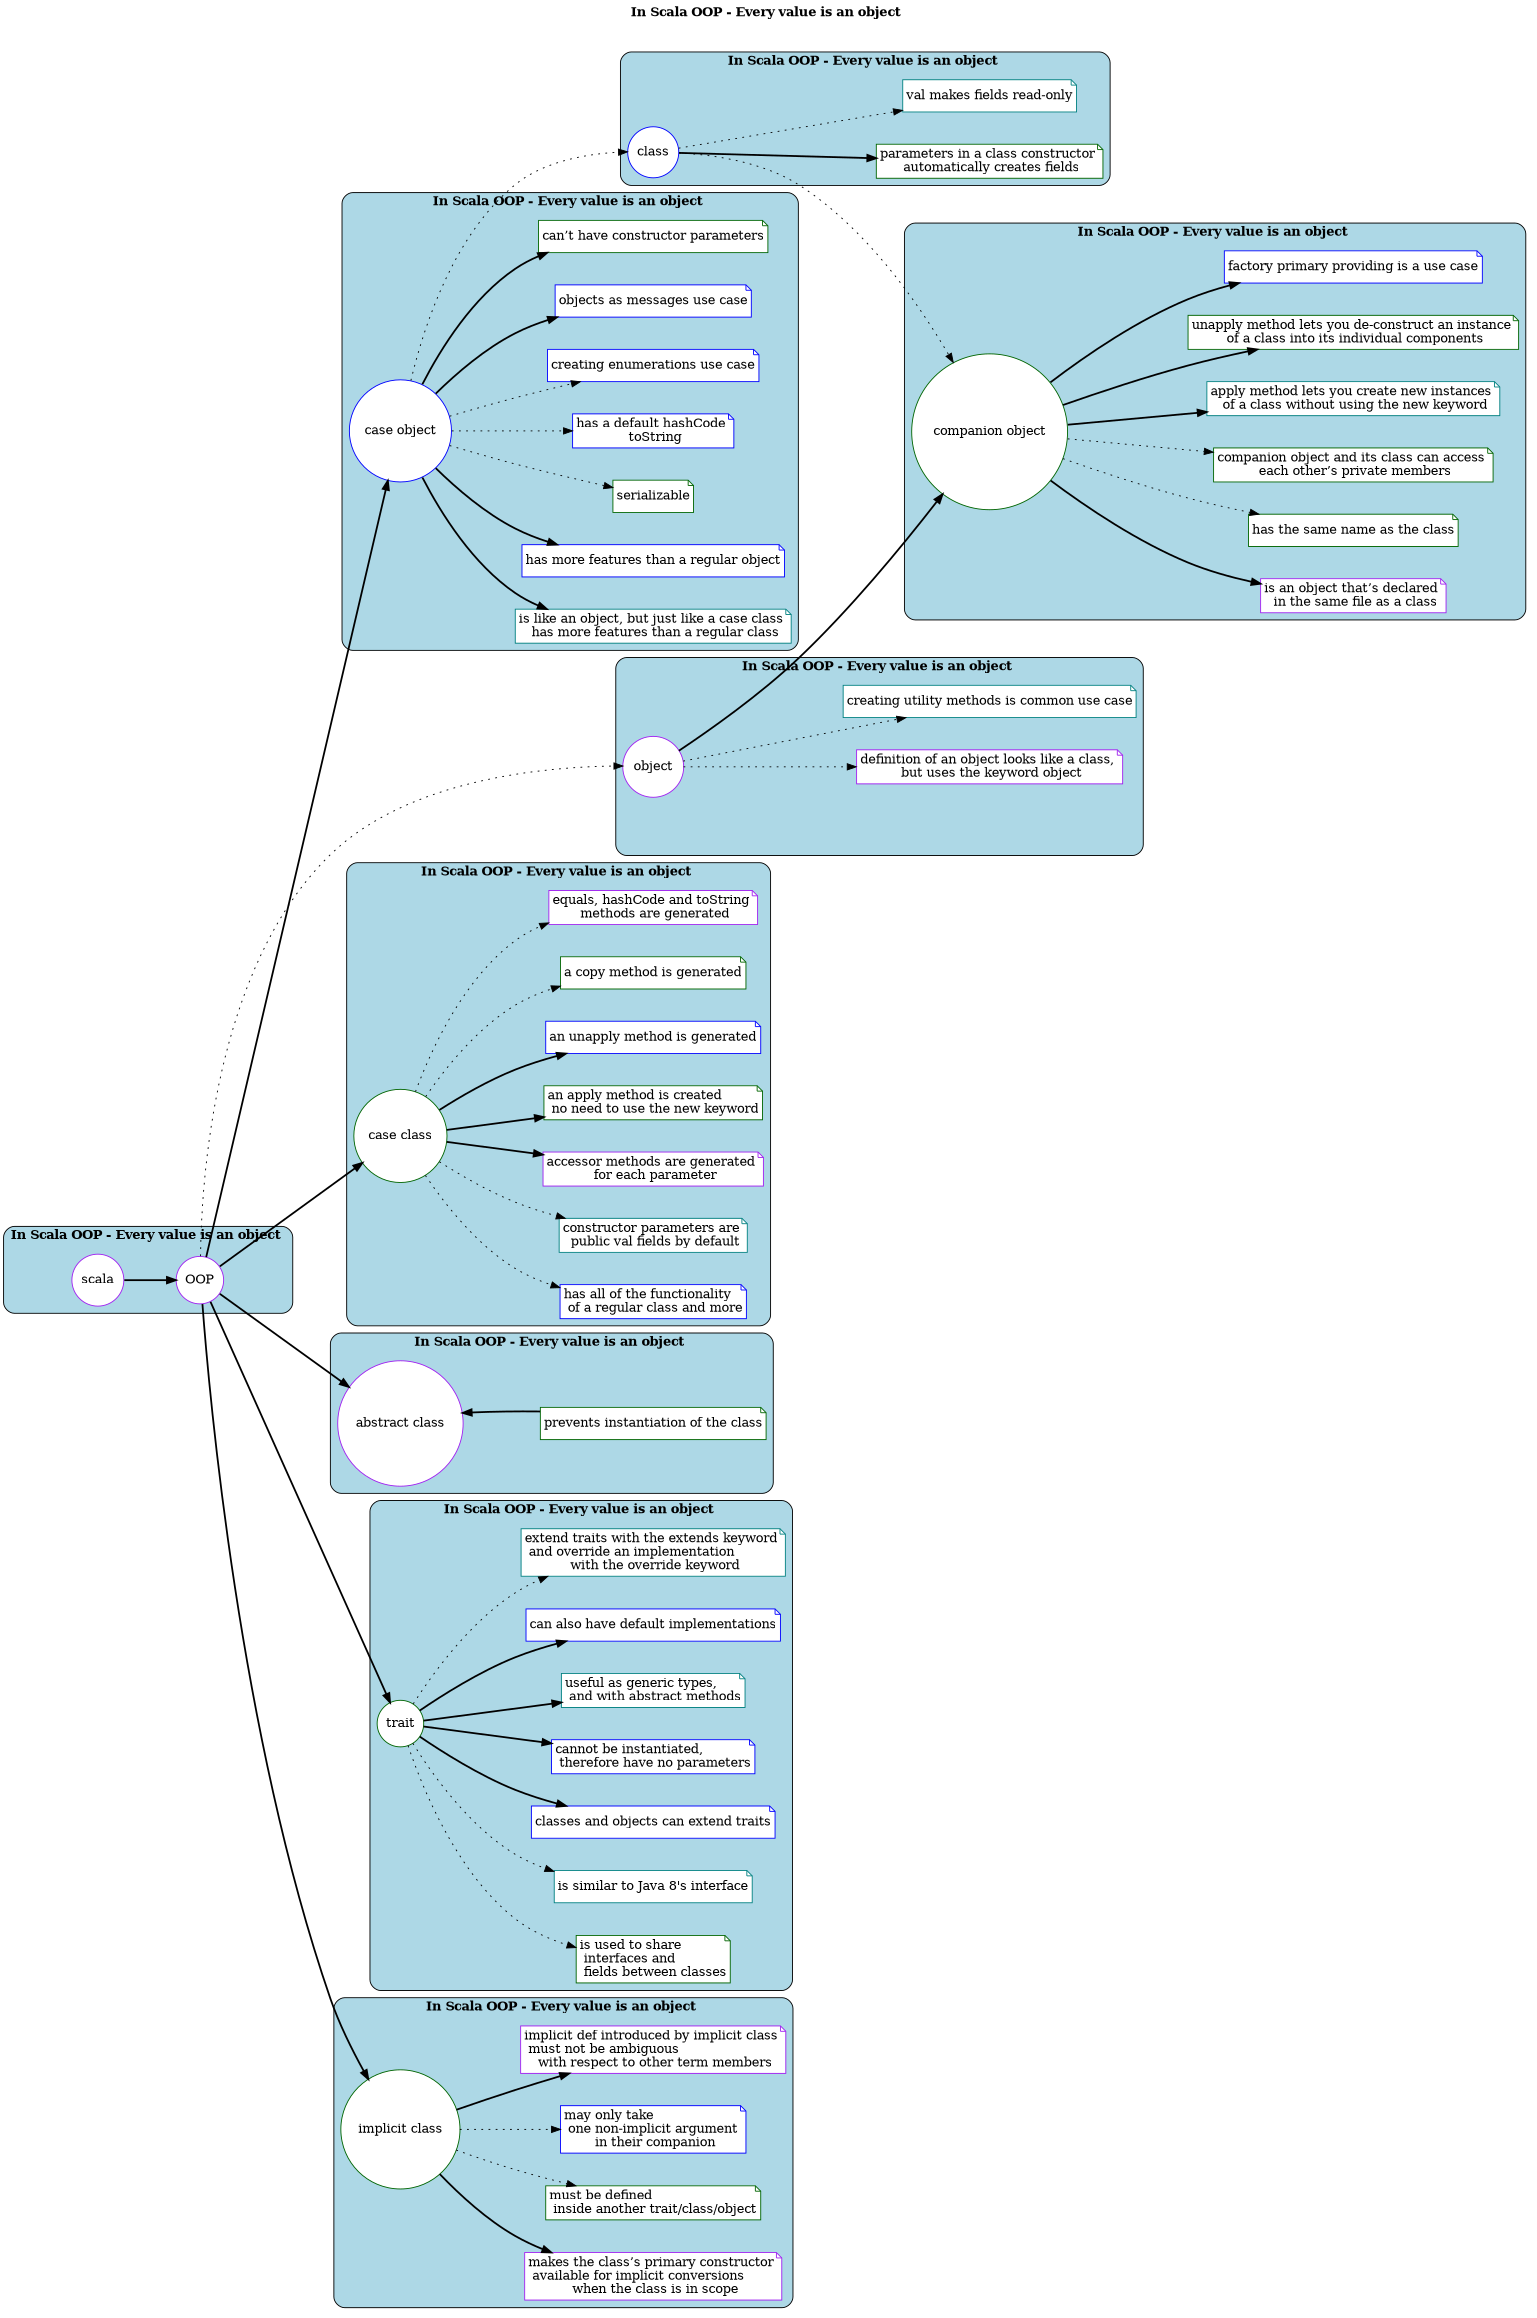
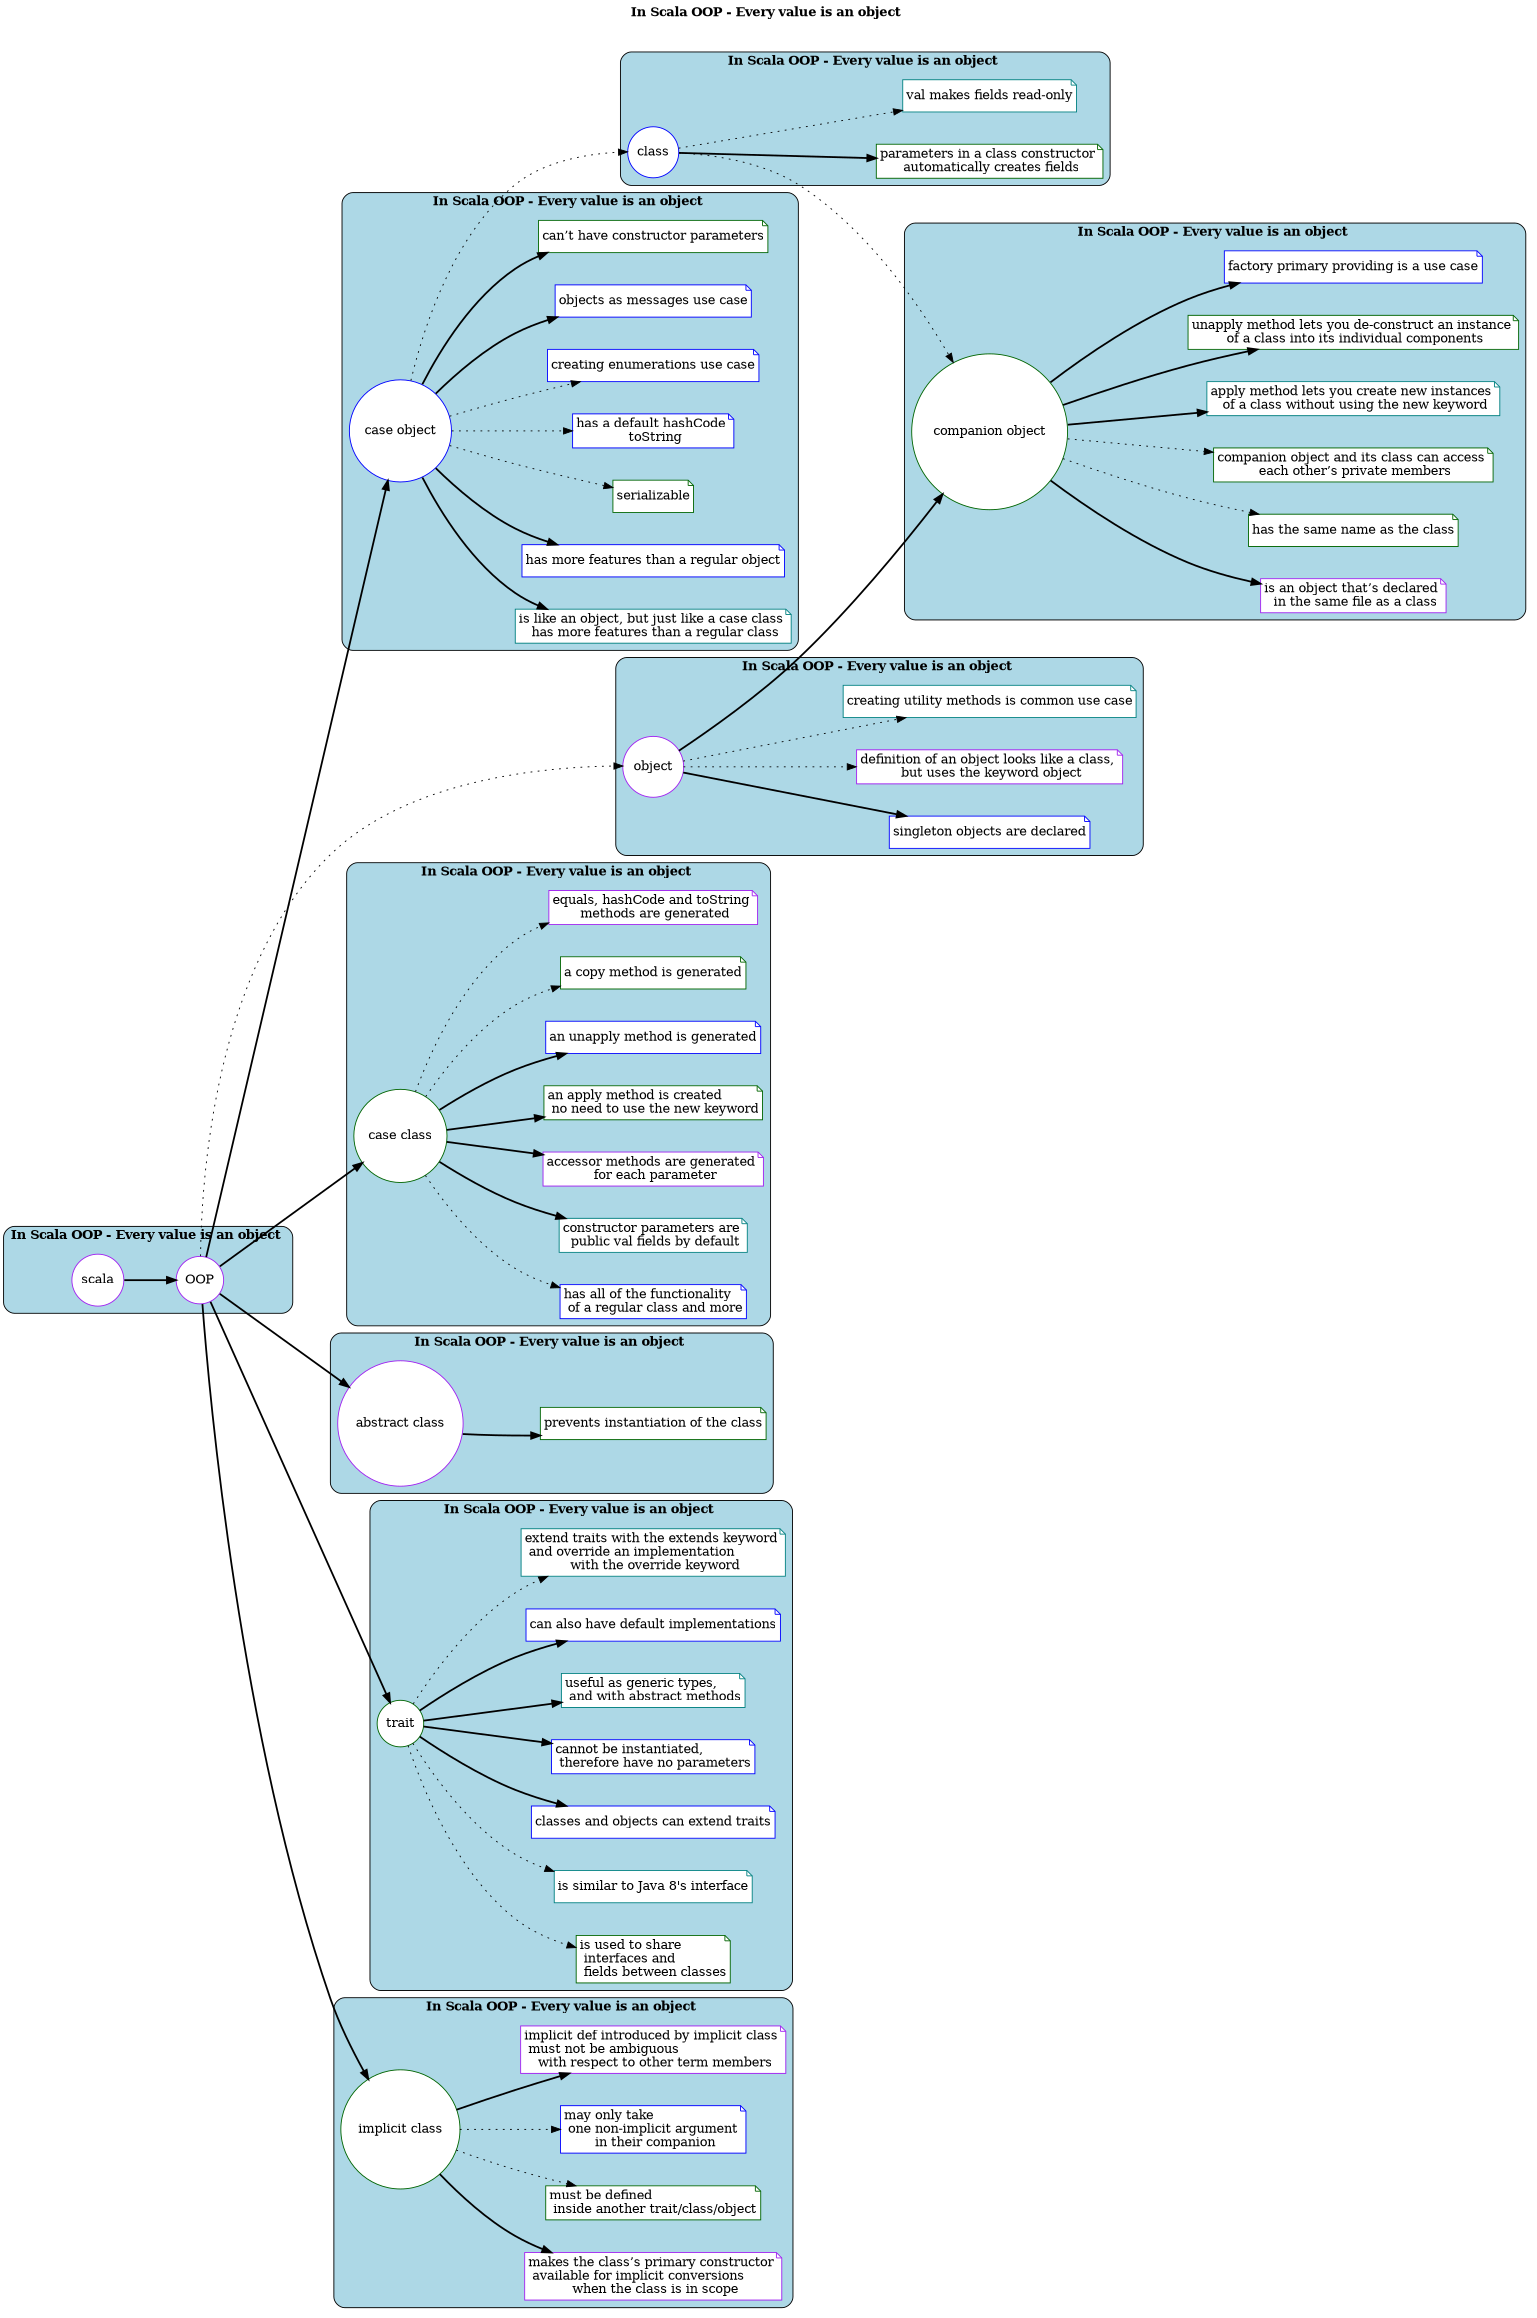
node "singleton objects are declared": added
edge "case class" -> "constructor parameters are public val fields by default": style dotted -> bold
edge "prevents instantiation of the class" -> "abstract class": reversed
